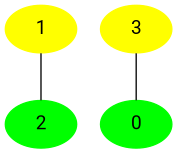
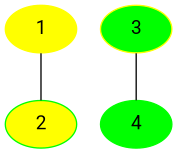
node "3": fillcolor yellow -> green
node "2": fillcolor green -> yellow
node "0": label "0" -> "4"
